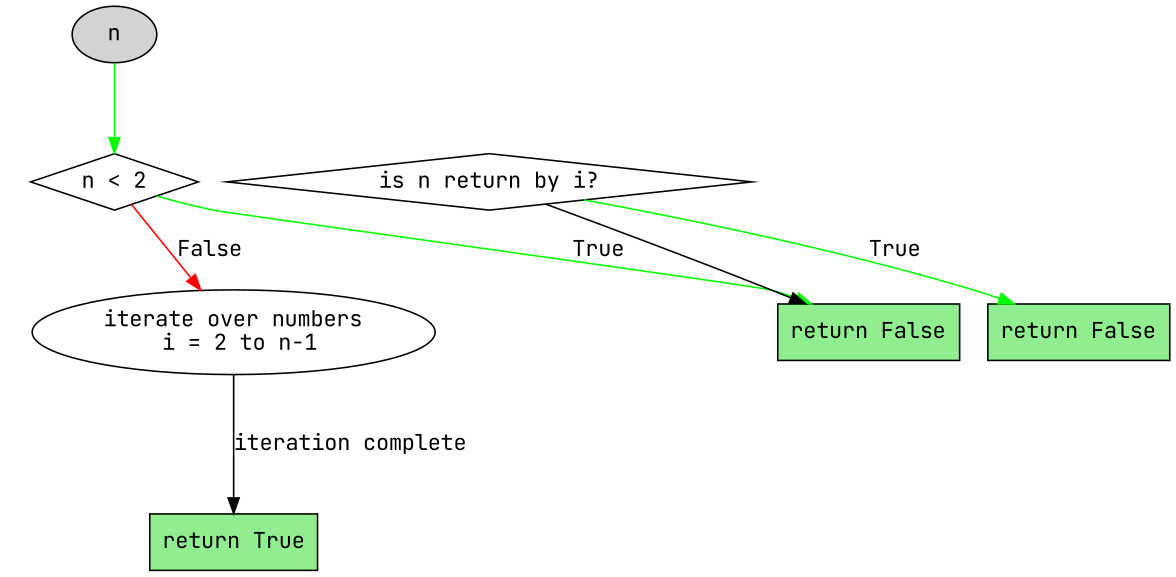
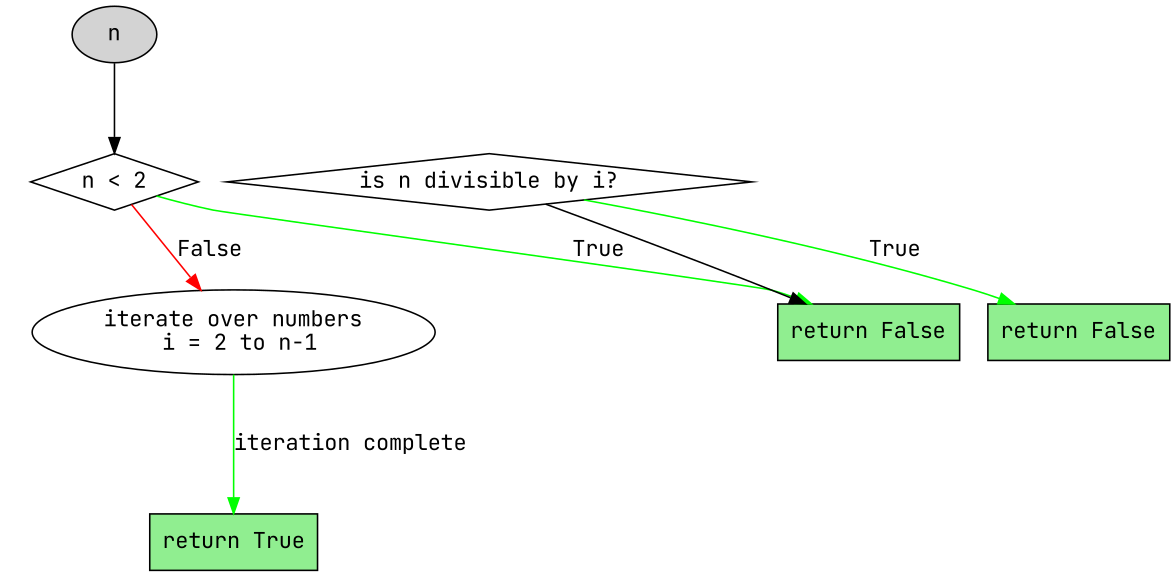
edge "n" -> "n < 2": color green -> black
node "is n return by i?": label "is n return by i?" -> "is n divisible by i?"
edge "iterate over numbers i = 2 to n-1" -> "return True": color black -> green
